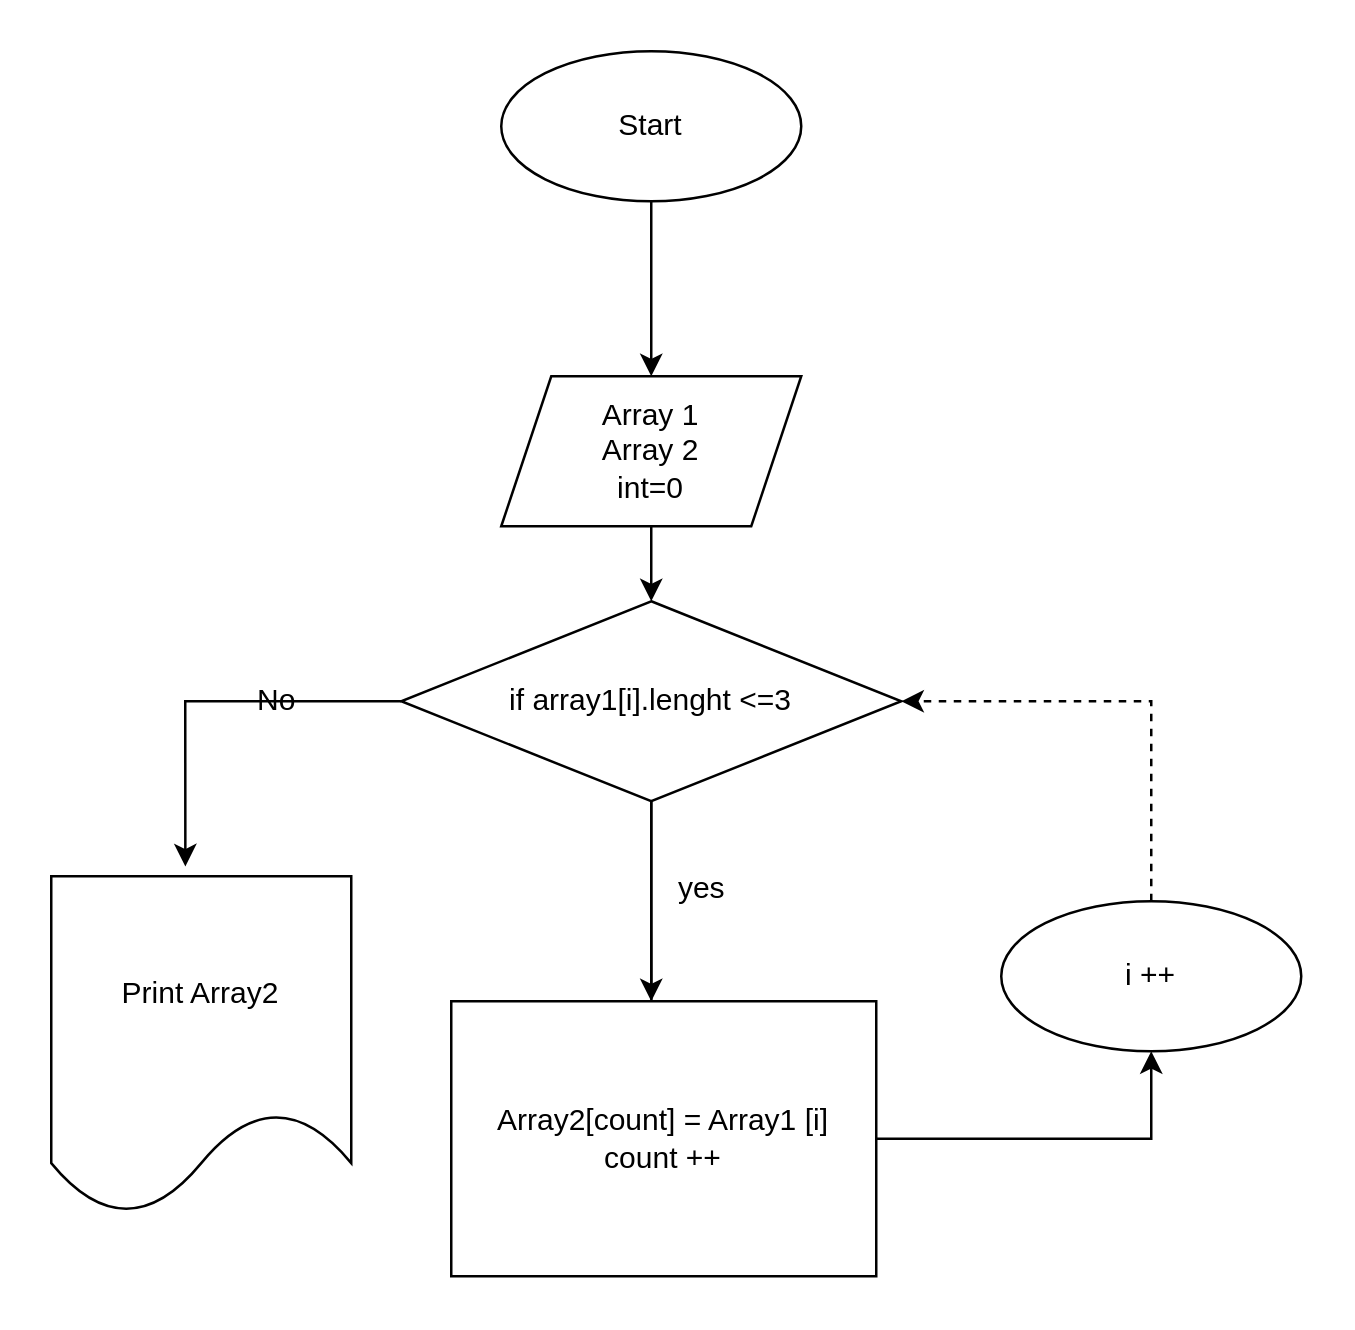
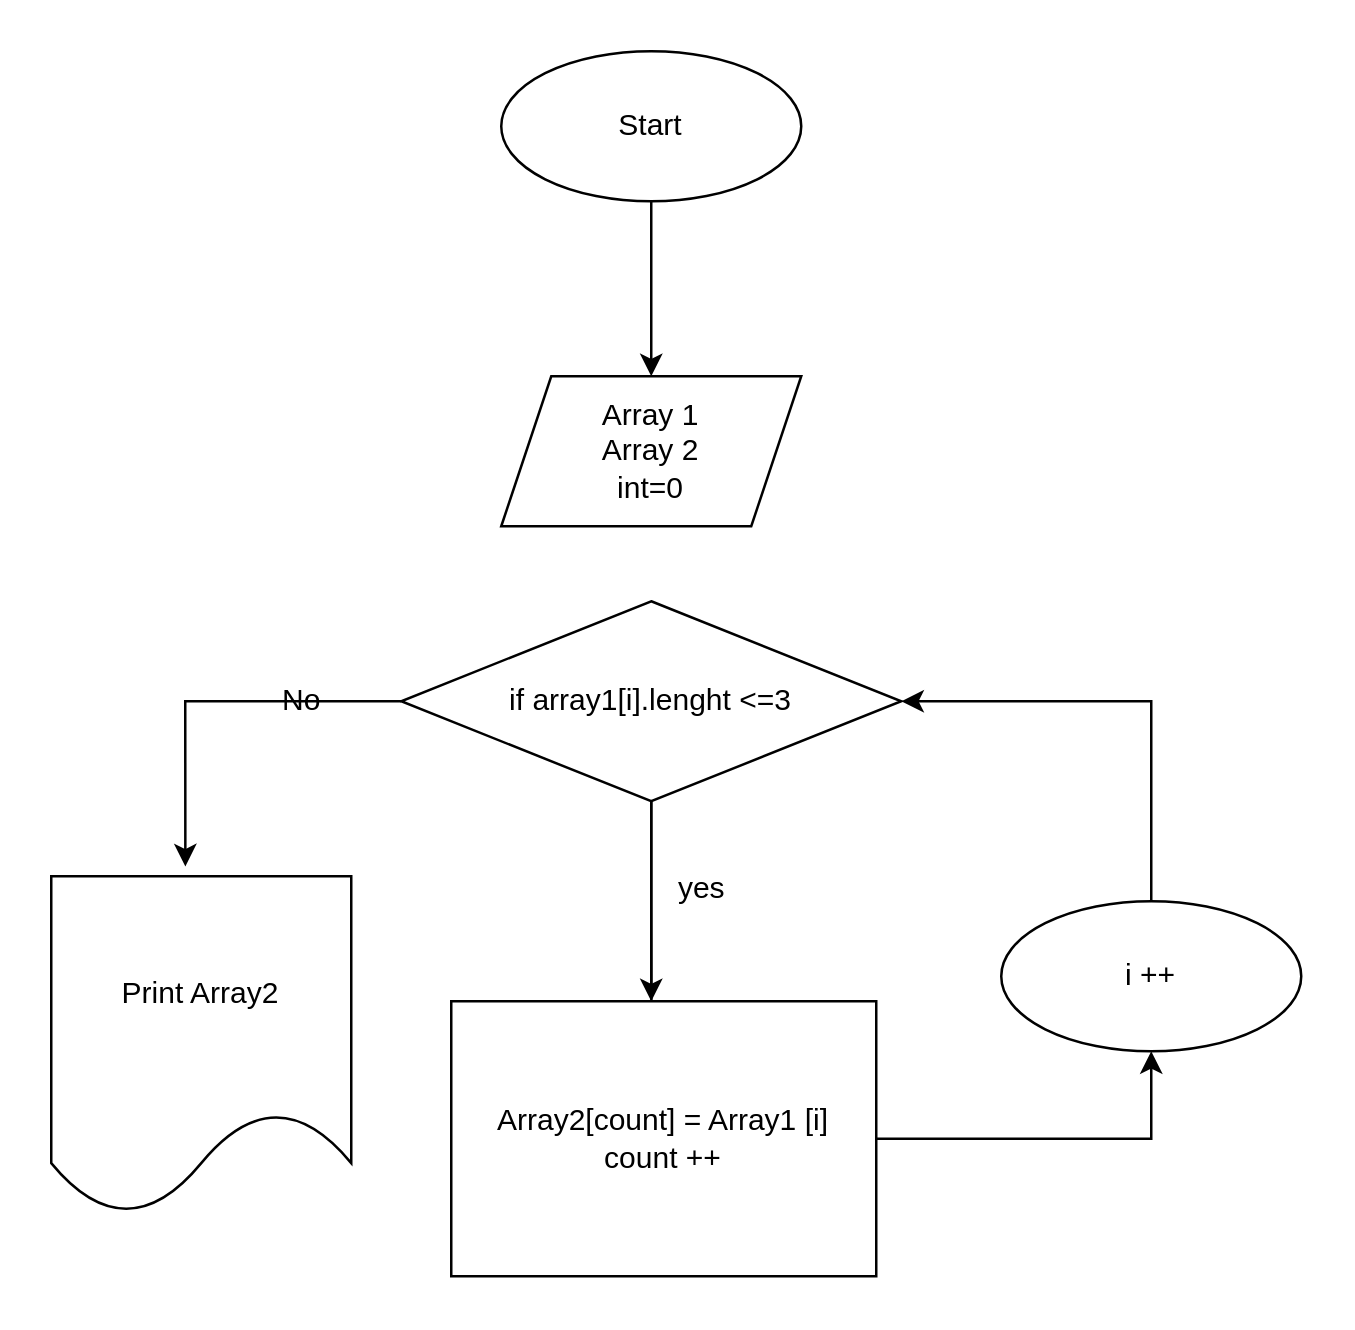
edge "Array 1 Array 2 int=0" -> "if array1[i].lenght <=3": removed
node "No": moved (276, 701) -> (301, 701)
edge "i ++" -> "if array1[i].lenght <=3": style dashed -> solid
